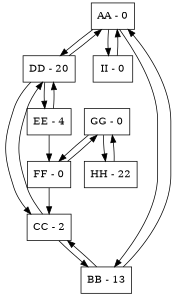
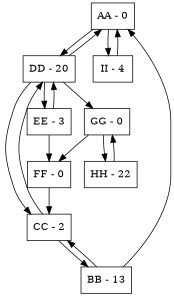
node "II - 0": label "II - 0" -> "II - 4"
node "EE - 4": label "EE - 4" -> "EE - 3"
edge "AA - 0" -> "BB - 13": removed
edge "FF - 0" -> "GG - 0": now "DD - 20" -> "GG - 0"
